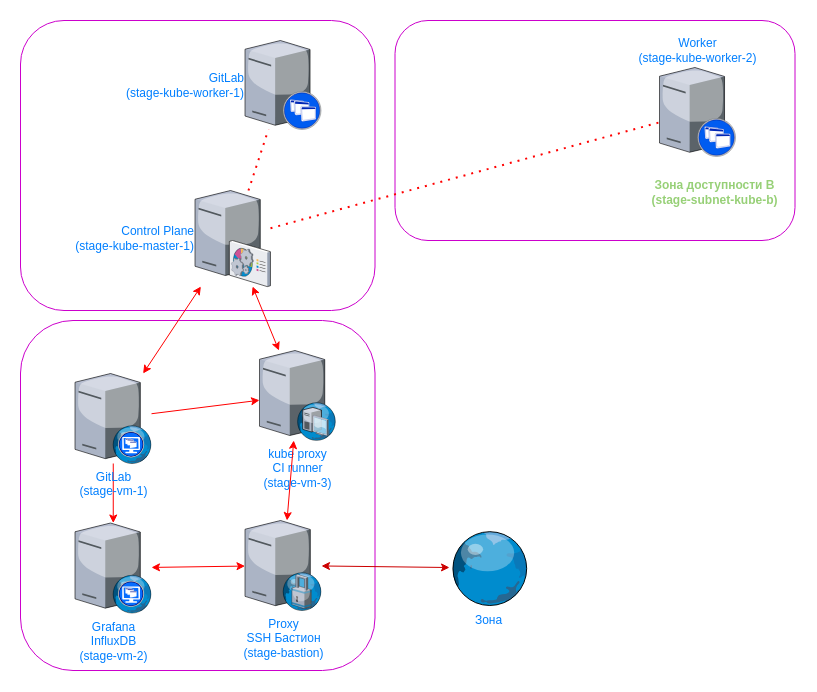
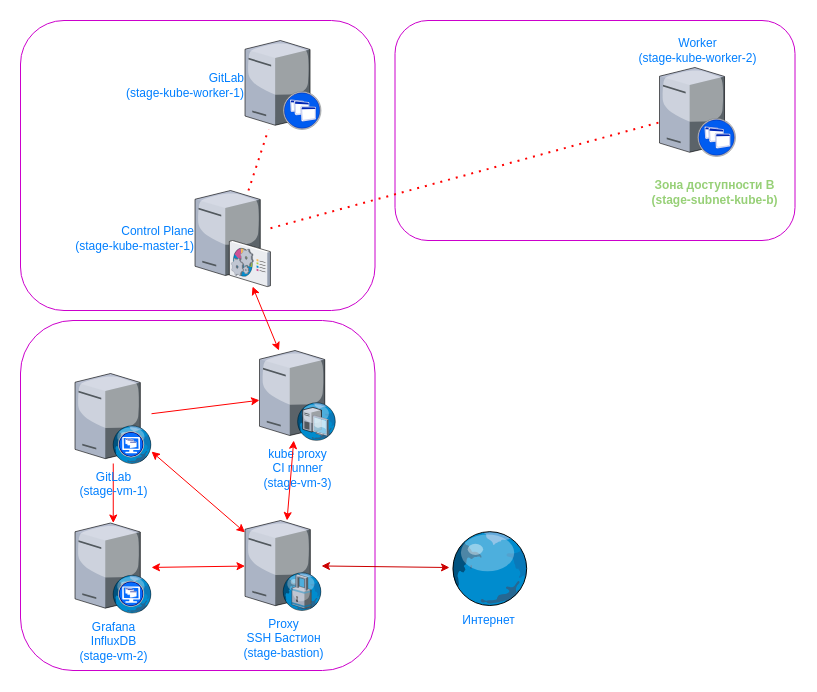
edge "Control Plane (stage-kube-master-1)" -- "GitLab (stage-vm-1)": now "Proxy SSH Бастион (stage-bastion)" -- "GitLab (stage-vm-1)"
node "Зона": label "Зона" -> "Интернет"
